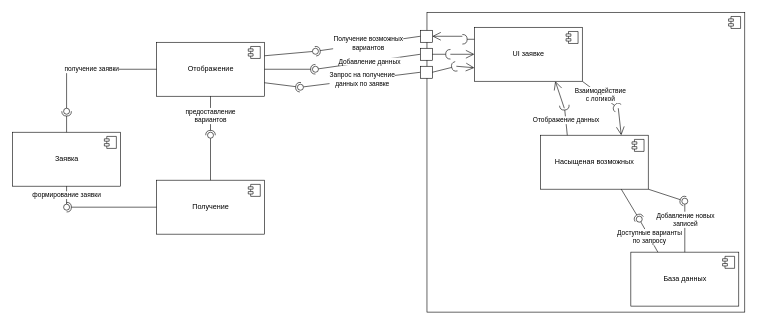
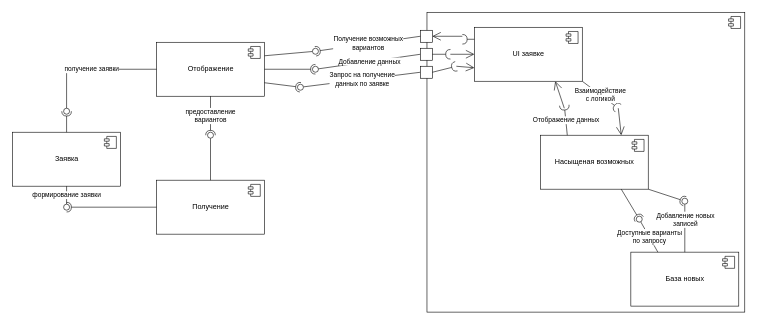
node "База данных": label "База данных" -> "База новых"
